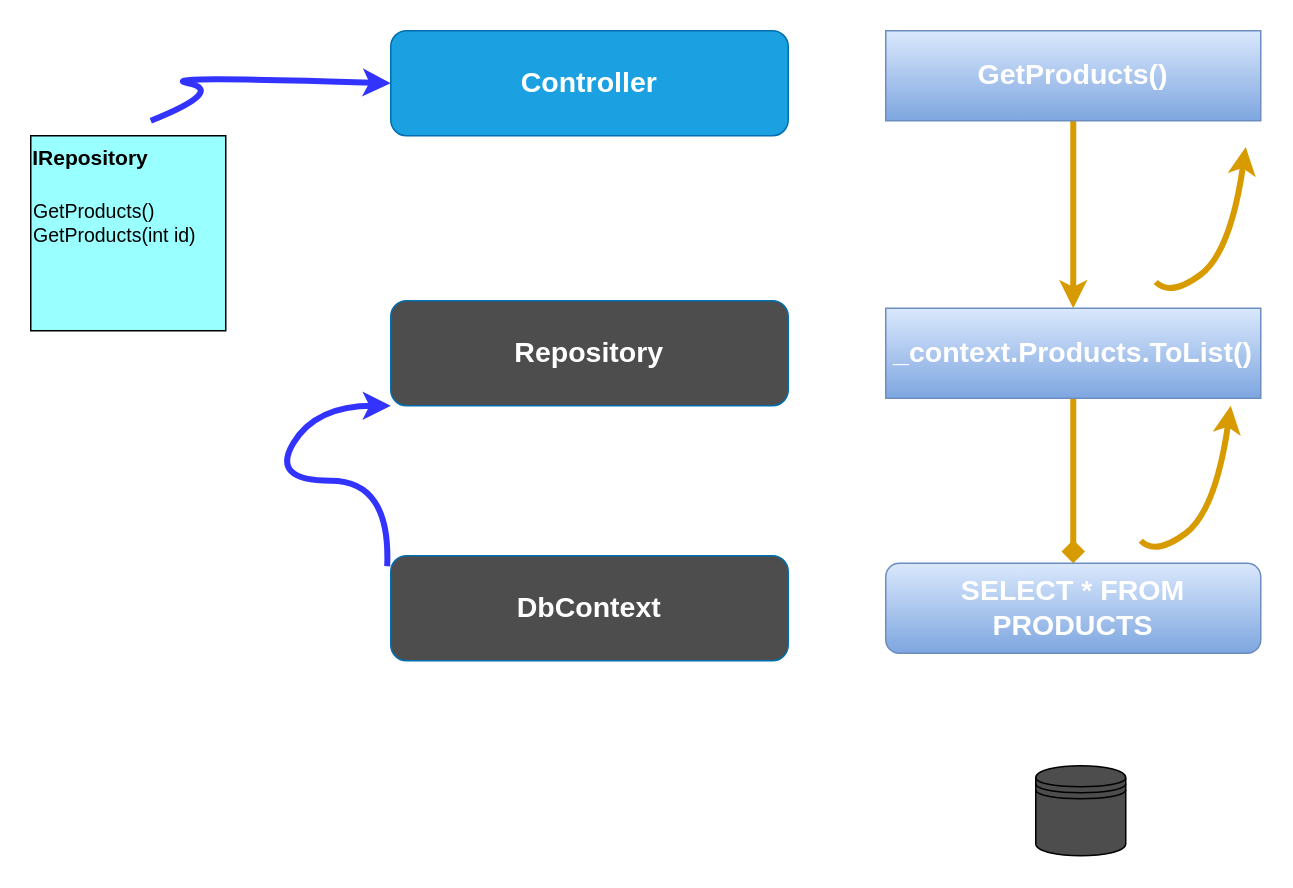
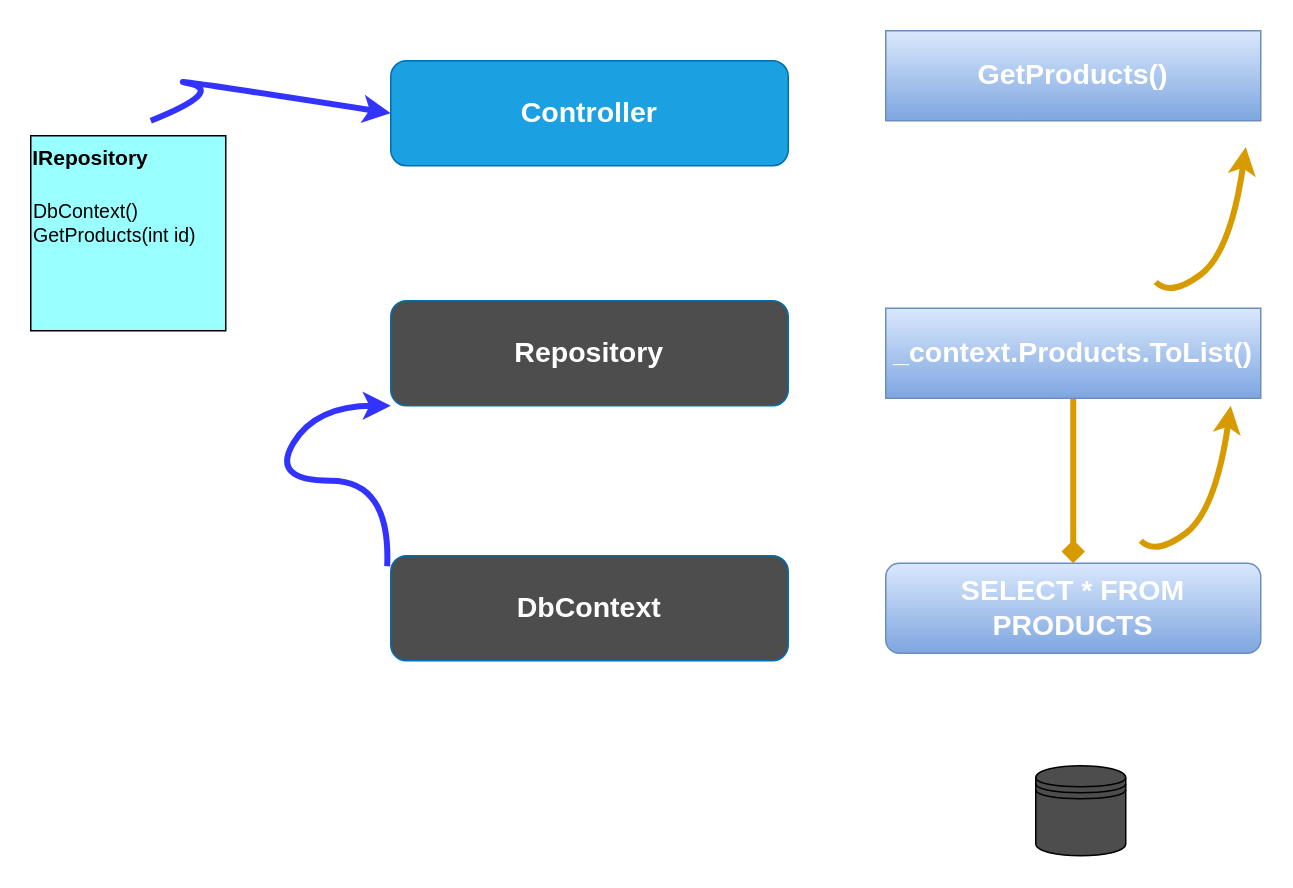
node "Controller": moved (590, 83) -> (590, 113)
edge "GetProducts()" -> "_context.Products.ToList()": removed
node "GetProducts() GetProducts(int id)": label "GetProducts() GetProducts(int id)" -> "DbContext() GetProducts(int id)"
